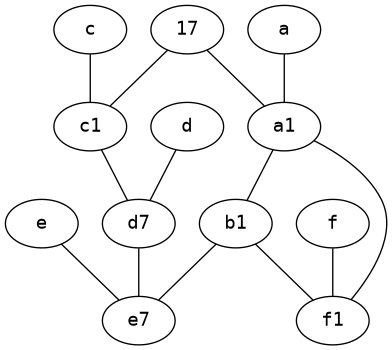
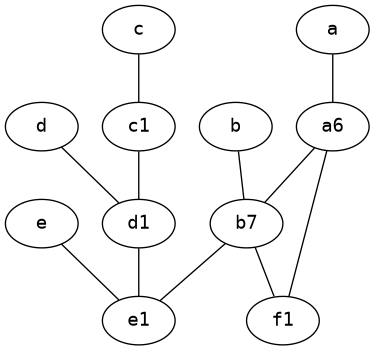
node "17": removed
node "b": added
node "a1": label "a1" -> "a6"
node "d7": label "d7" -> "d1"
node "b1": label "b1" -> "b7"
node "f": removed
node "e7": label "e7" -> "e1"
